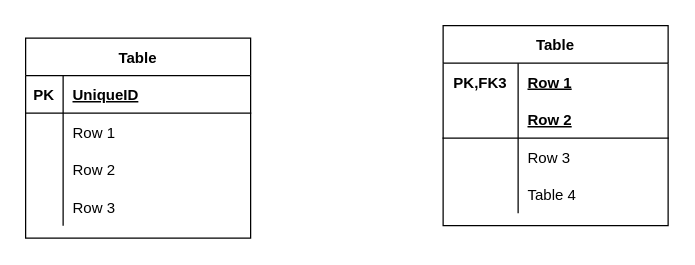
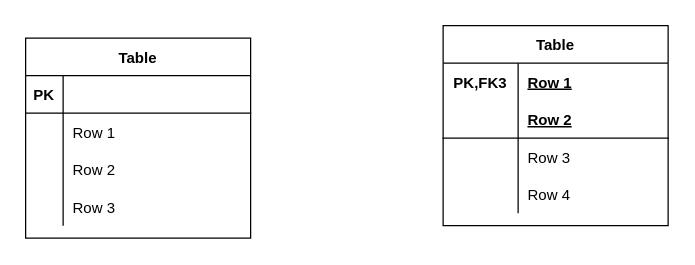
node "UniqueID": removed
node "Table 4": label "Table 4" -> "Row 4"
